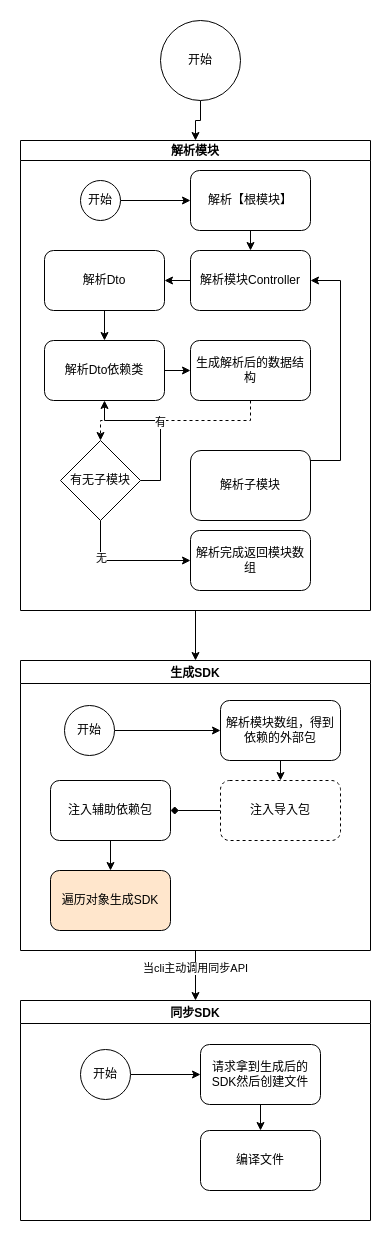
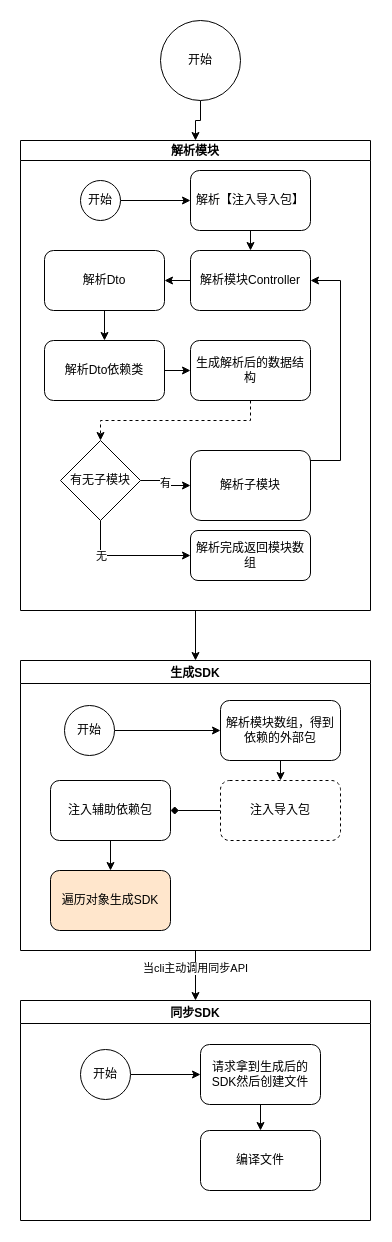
node "解析【根模块】": label "解析【根模块】" -> "解析【注入导入包】"
edge "有无子模块" -> "解析Dto依赖类": now "有无子模块" -> "解析子模块"
node "解析完成返回模块数组": size 120x60 -> 120x50
